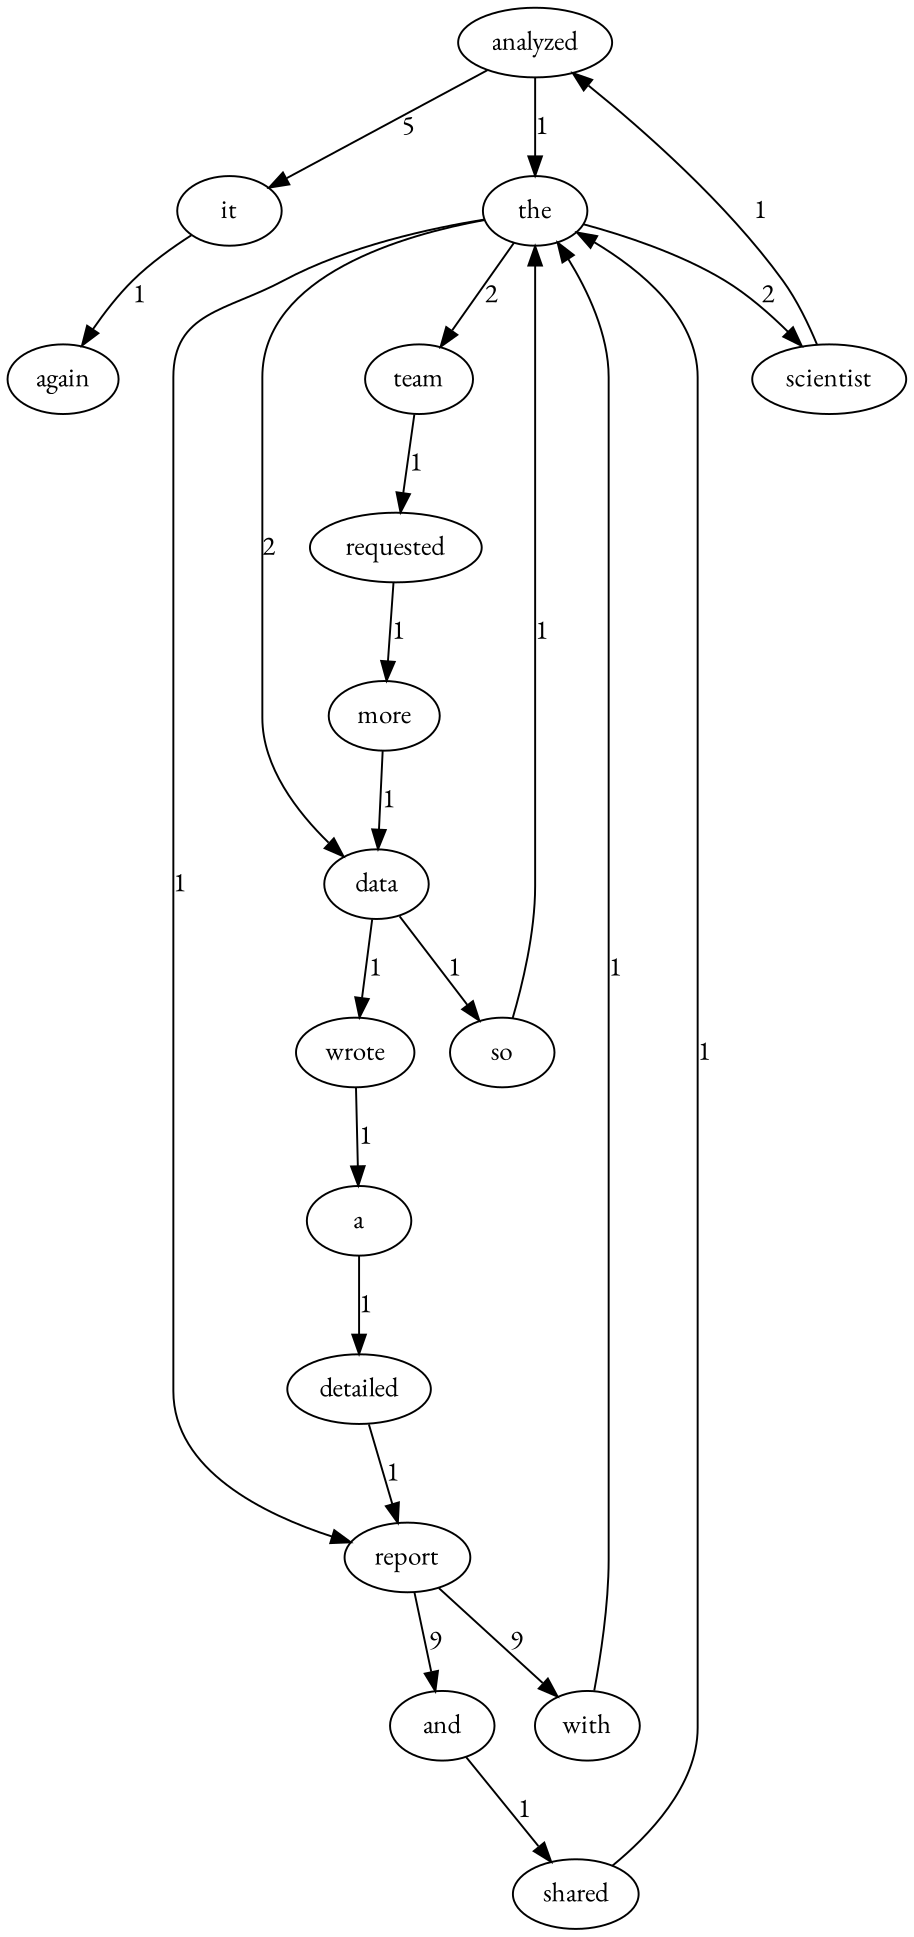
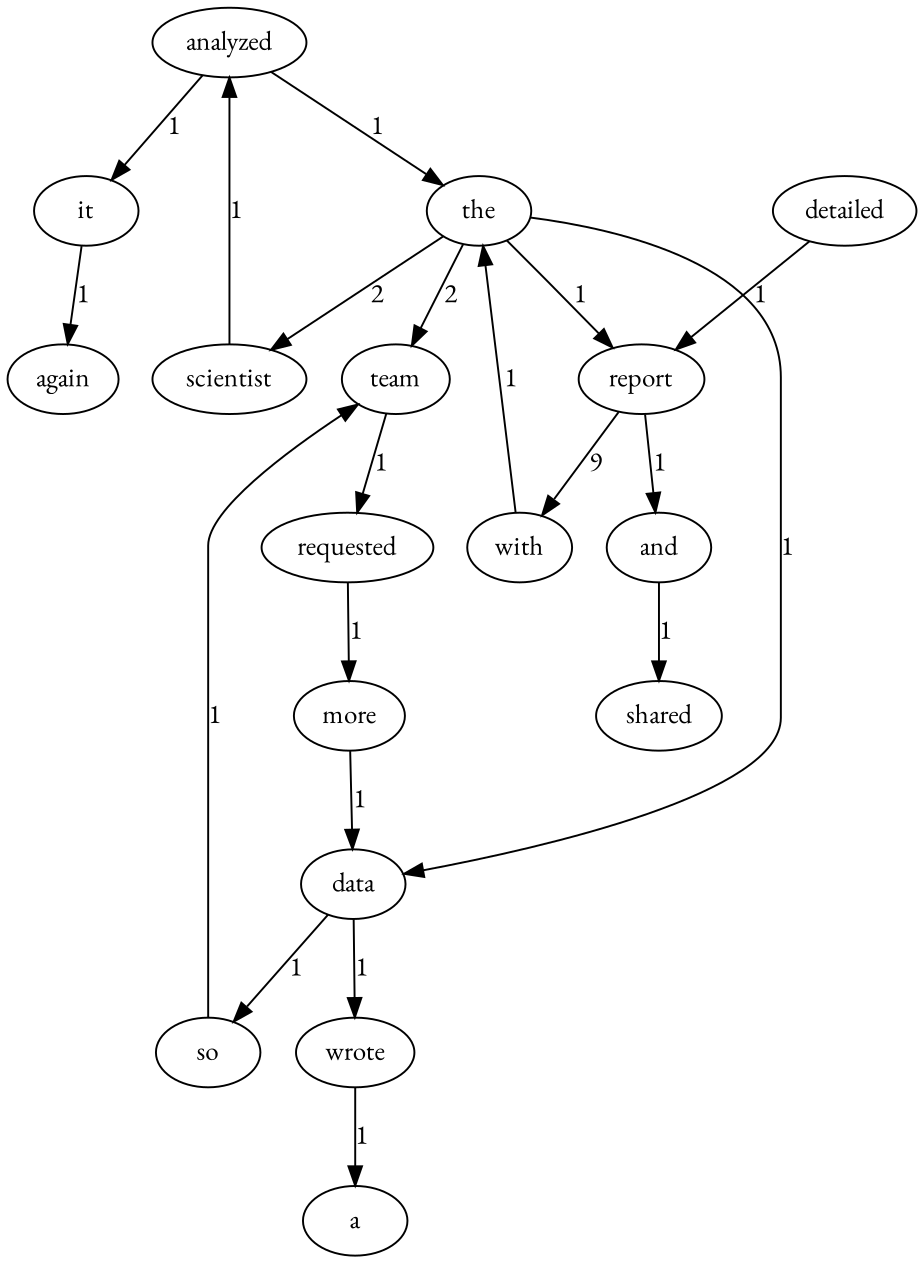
edge "analyzed" -> "it": label "5" -> "1"
edge "the" -> "data": label "2" -> "1"
edge "so" -> "the": now "so" -> "team"
edge "shared" -> "the": removed, label "1"
edge "a" -> "detailed": removed, label "1"
edge "report" -> "and": label "9" -> "1"
